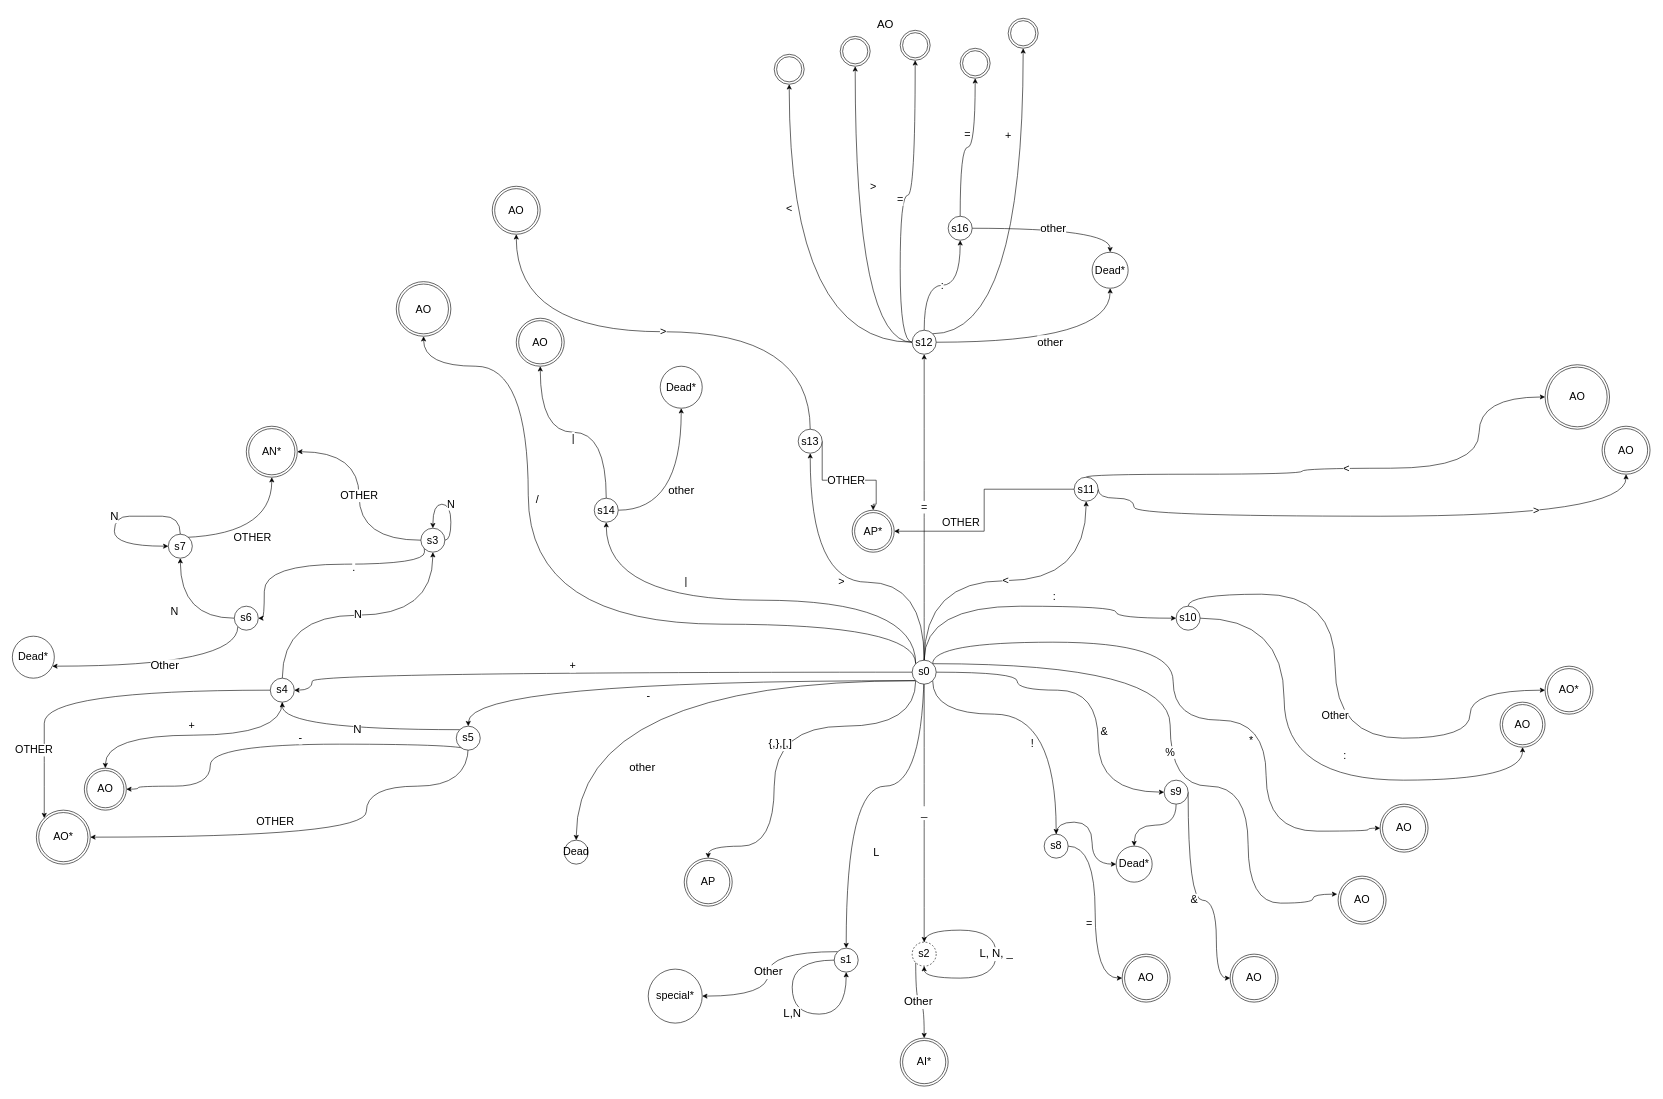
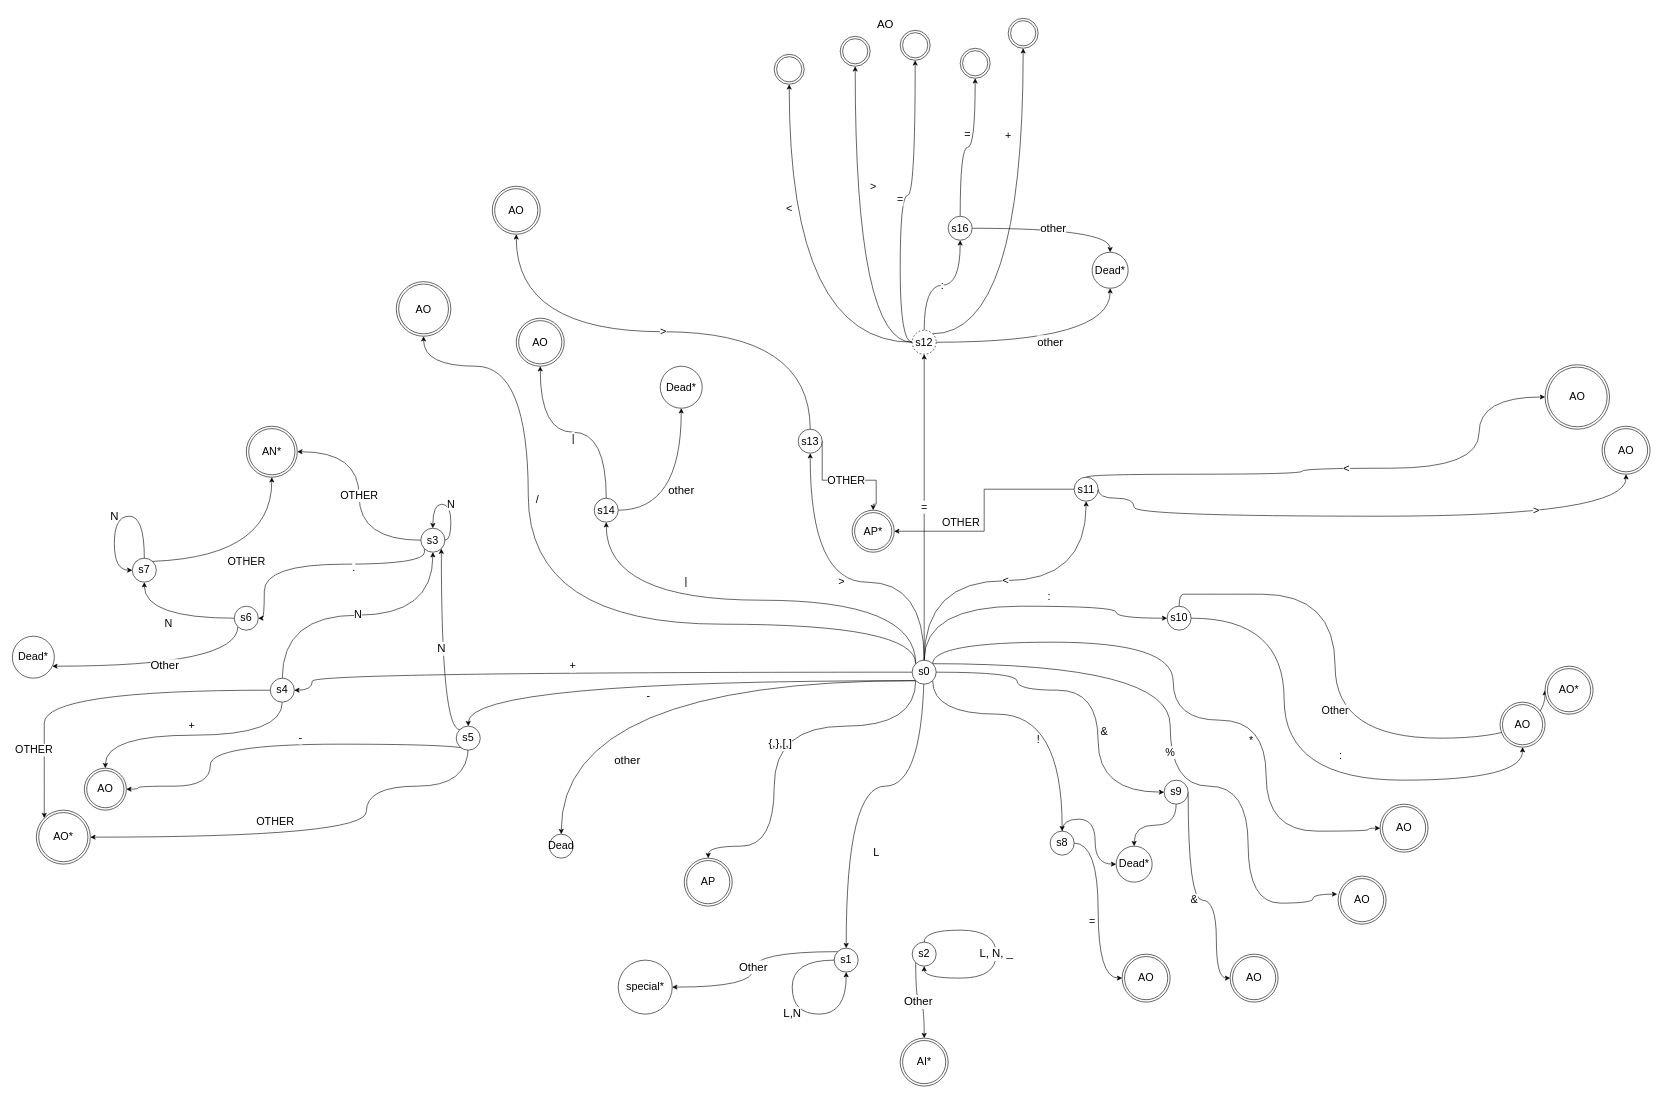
node "s12": style solid -> dashed
node "s7": moved (180, 546) -> (144, 570)
node "s10": moved (1188, 618) -> (1179, 618)
edge "s5" -> "s4": now "s5" -> "s3"
edge "s0" -> "s2": removed, label "_"
node "s8": moved (1056, 846) -> (1062, 843)
node "Dead": moved (576, 852) -> (561, 846)
node "s2": style dashed -> solid
node "special*": moved (675, 996) -> (645, 987)
